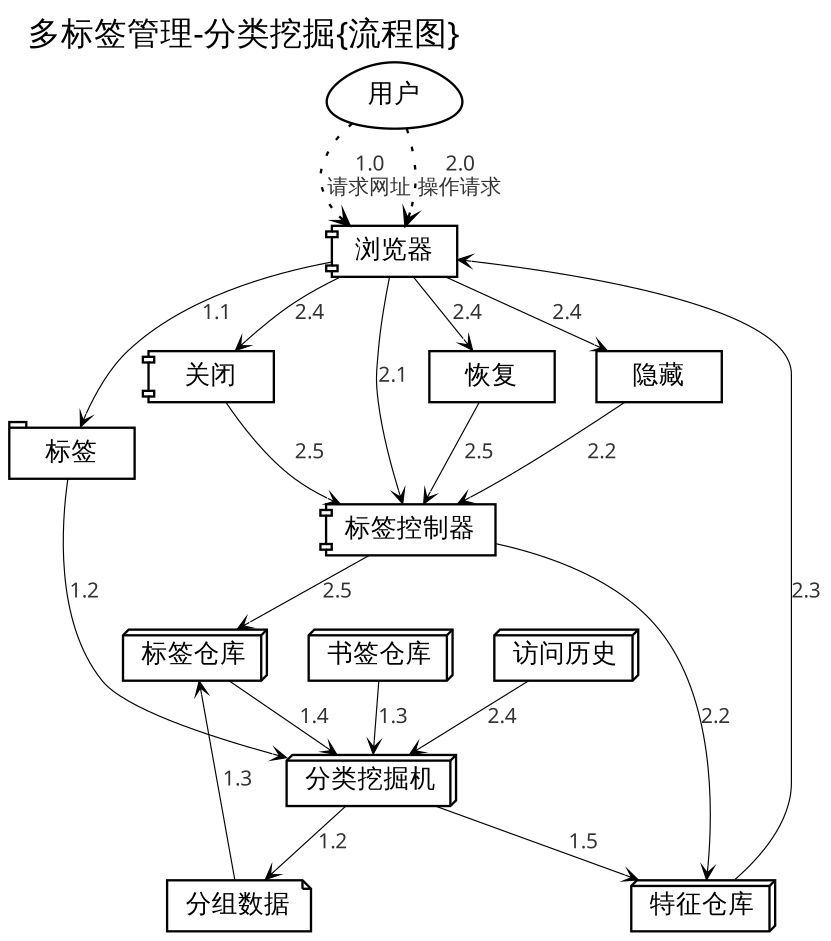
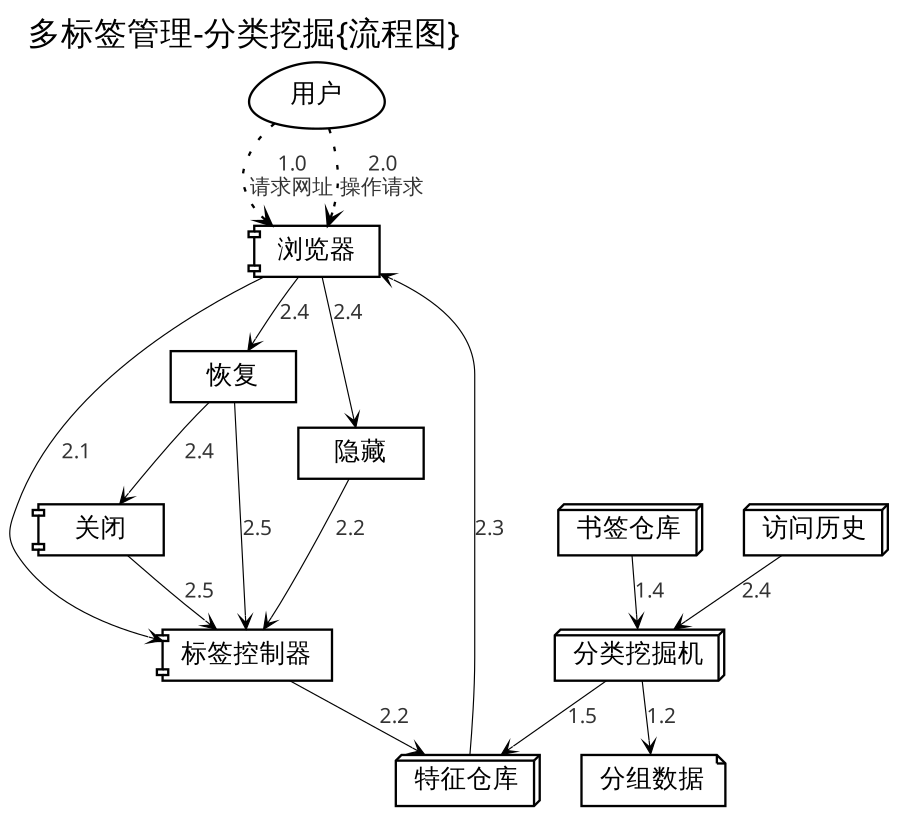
edge "浏览器" -> "关闭": now "恢复" -> "关闭"
node "标签": removed
node "标签仓库": removed
edge "书签仓库" -> "分类挖掘机": label "1.3" -> "1.4"
